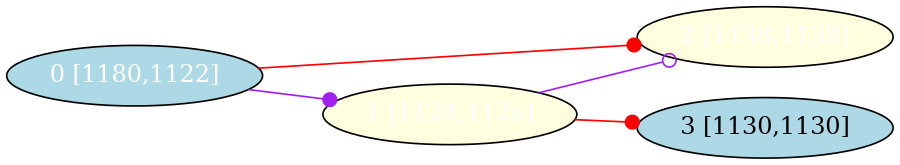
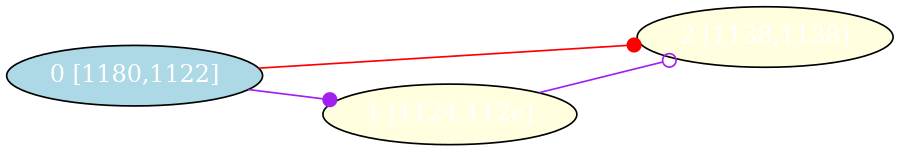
node "3 [1130,1130]": removed
